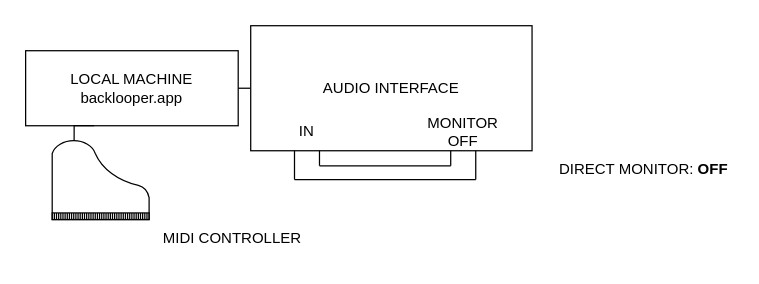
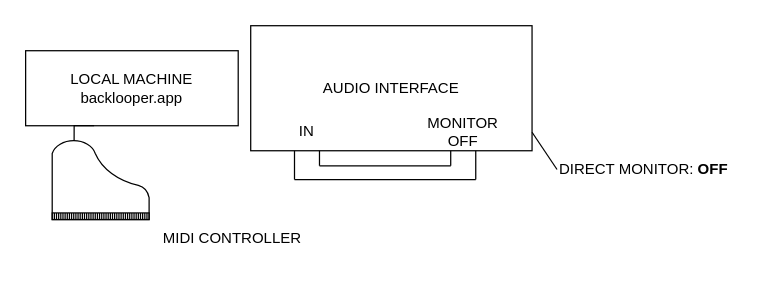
edge "LOCAL MACHINE backlooper.app" -- "AUDIO INTERFACE": removed
edge "AUDIO INTERFACE" -- "DIRECT MONITOR: OFF": added
